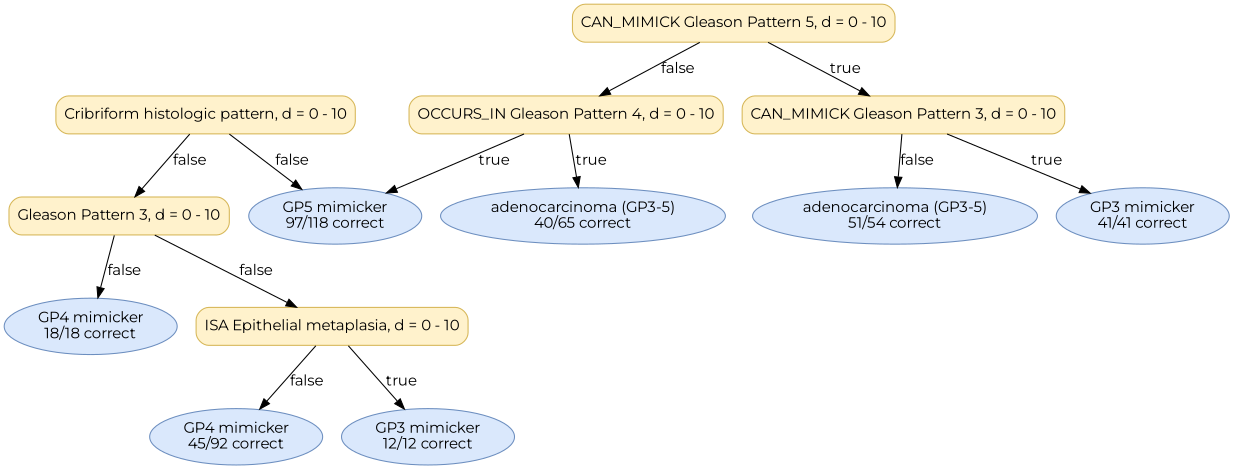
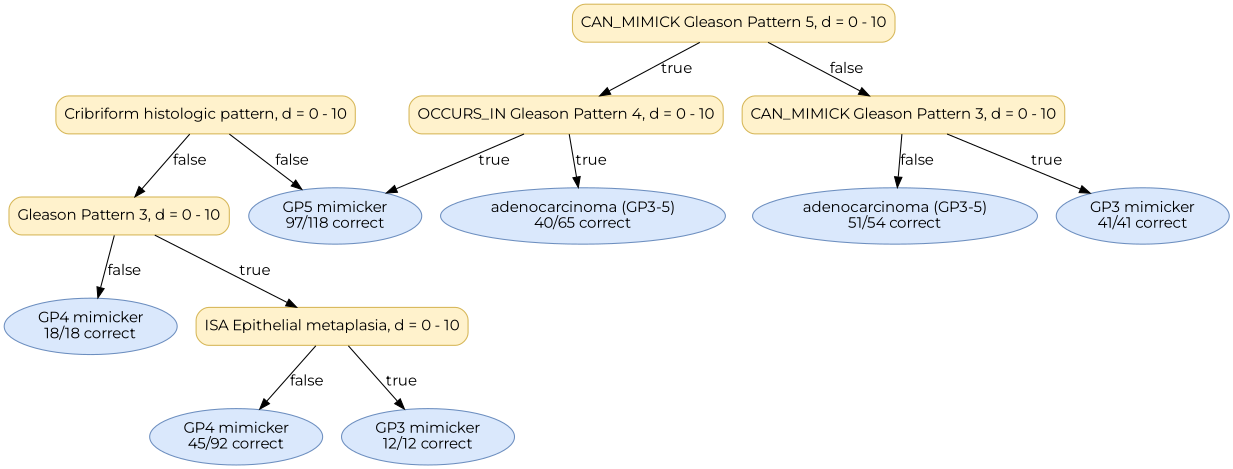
edge "CAN_MIMICK Gleason Pattern 5, d = 0 - 10" -> "OCCURS_IN Gleason Pattern 4, d = 0 - 10": label "false" -> "true"
edge "CAN_MIMICK Gleason Pattern 5, d = 0 - 10" -> "CAN_MIMICK Gleason Pattern 3, d = 0 - 10": label "true" -> "false"
edge "Gleason Pattern 3, d = 0 - 10" -> "ISA Epithelial metaplasia, d = 0 - 10": label "false" -> "true"
